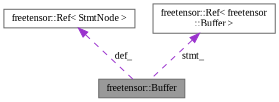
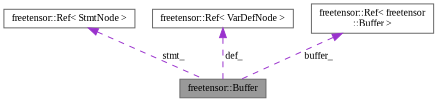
node "freetensor::Ref< VarDefNode >": added
edge "freetensor::Buffer" -> "freetensor::Ref< StmtNode >": label " def_" -> " stmt_"
edge "freetensor::Buffer" -> "freetensor::Ref< freetensor ::Buffer >": label " stmt_" -> " buffer_"
